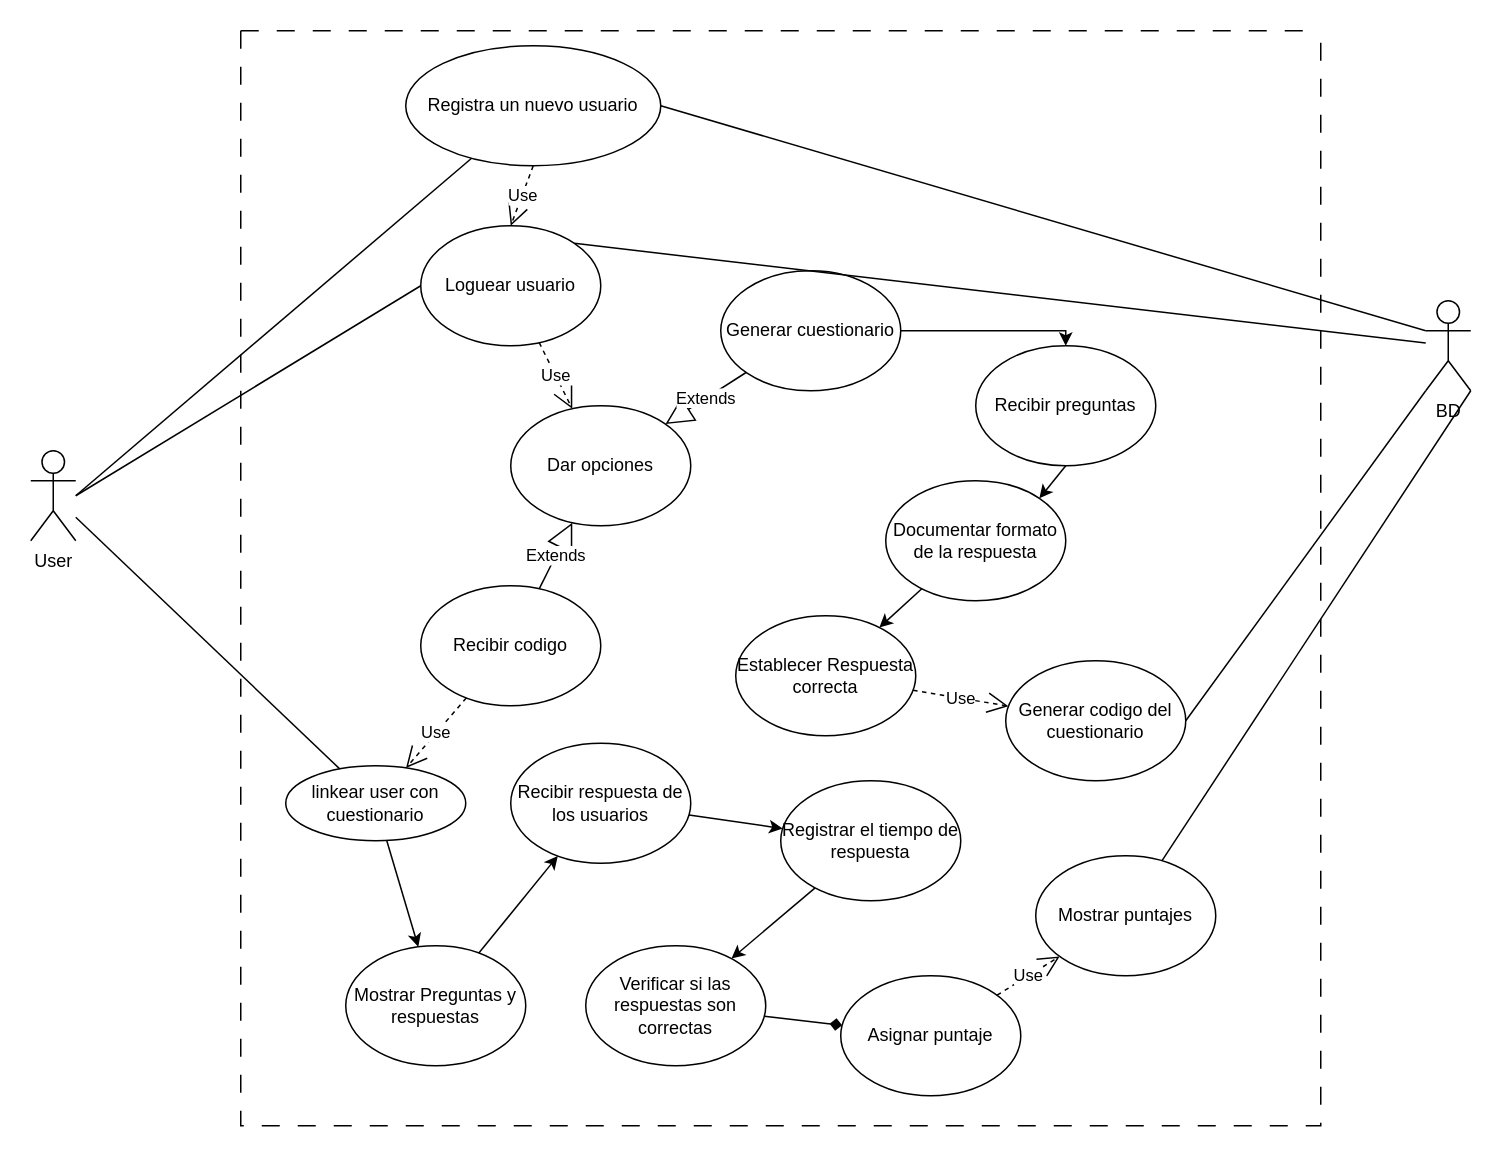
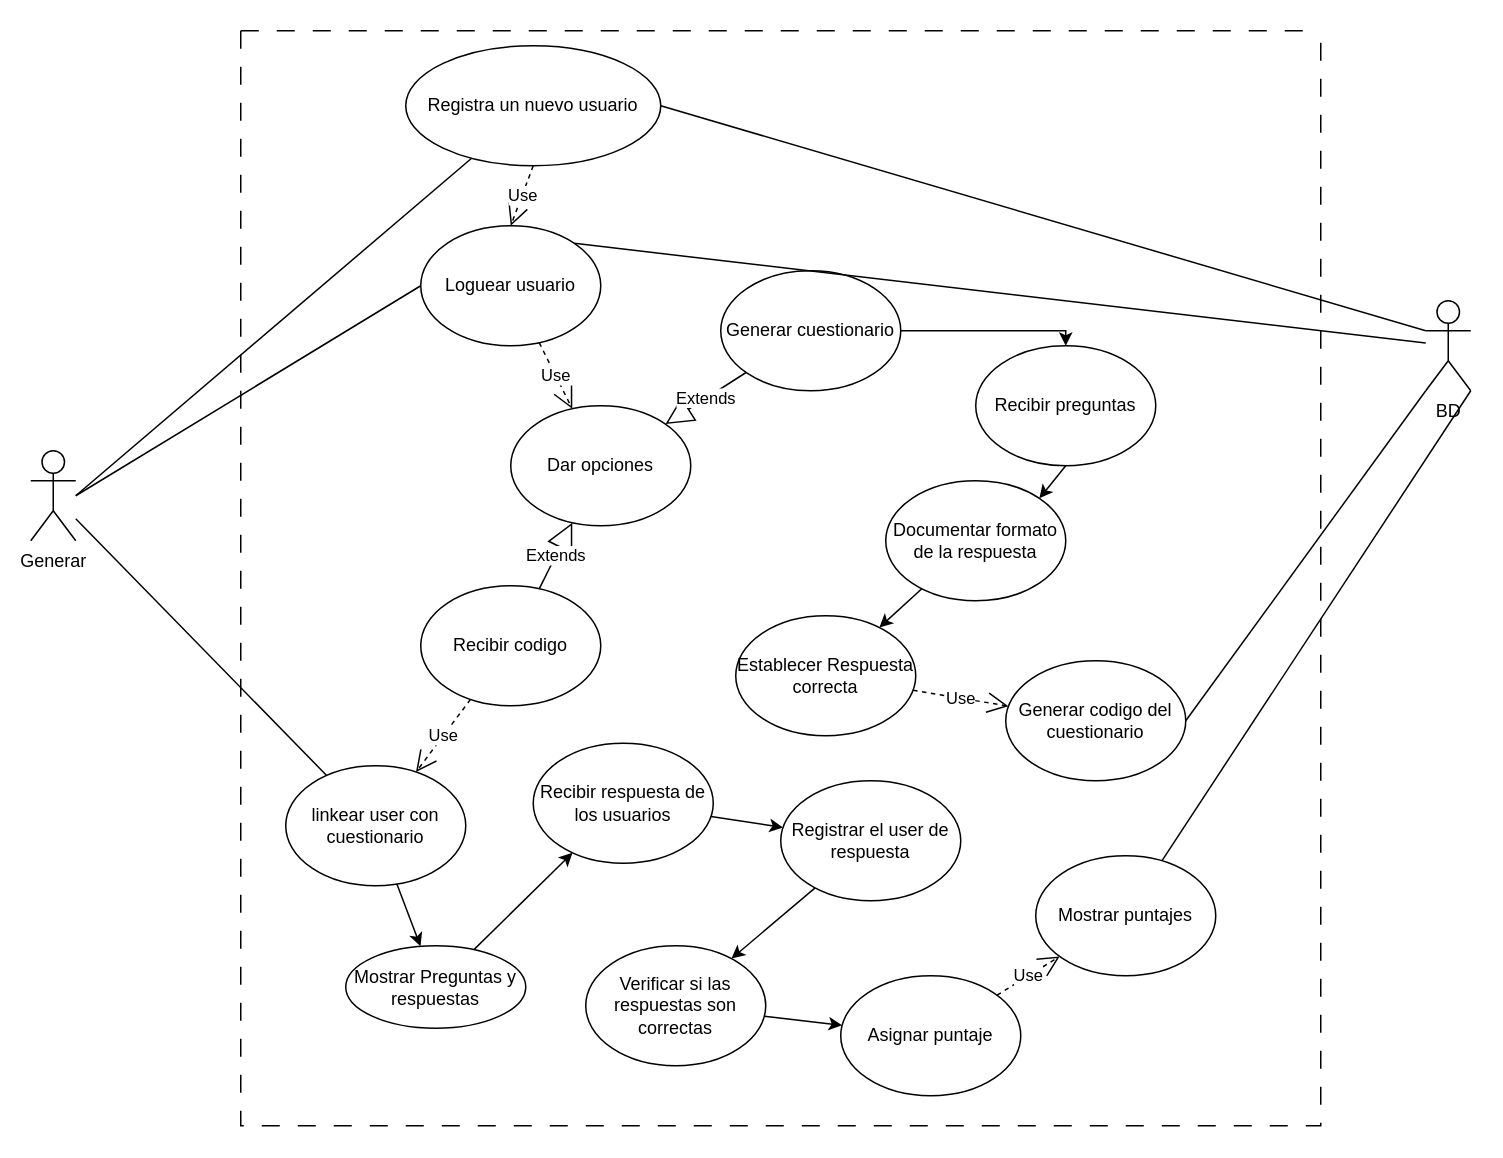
node "User": label "User" -> "Generar"
node "linkear user con cuestionario": size 180x75 -> 180x120
node "Recibir respuesta de los usuarios": moved (601, 803) -> (623, 803)
node "Registrar el tiempo de respuesta": label "Registrar el tiempo de respuesta" -> "Registrar el user de respuesta"
node "Mostrar Preguntas y respuestas": size 180x120 -> 180x83
edge "Verificar si las respuestas son correctas" -> "Asignar puntaje": arrowhead diamond -> classic
